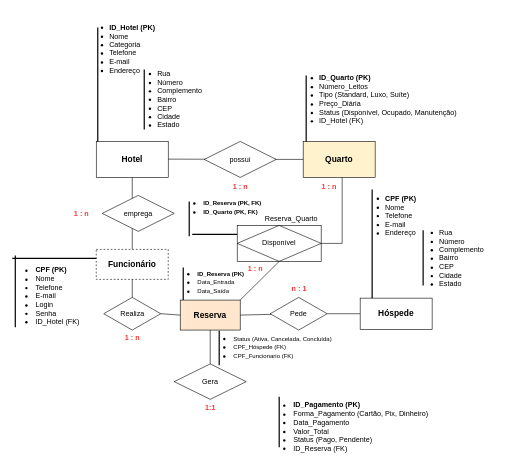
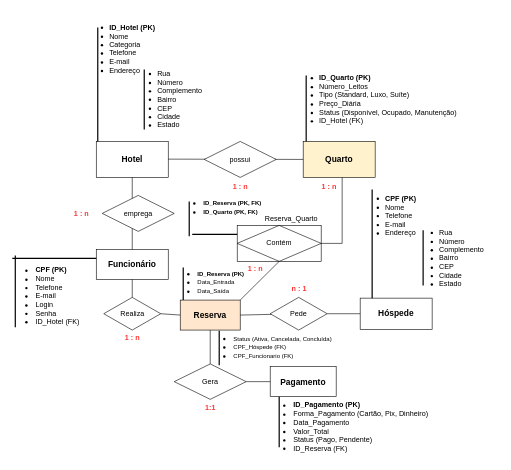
node "Disponível": label "Disponível" -> "Contém"
node "Funcionário": style dashed -> solid
edge "Gera" -- "Pagamento": added
node "Pagamento": added
